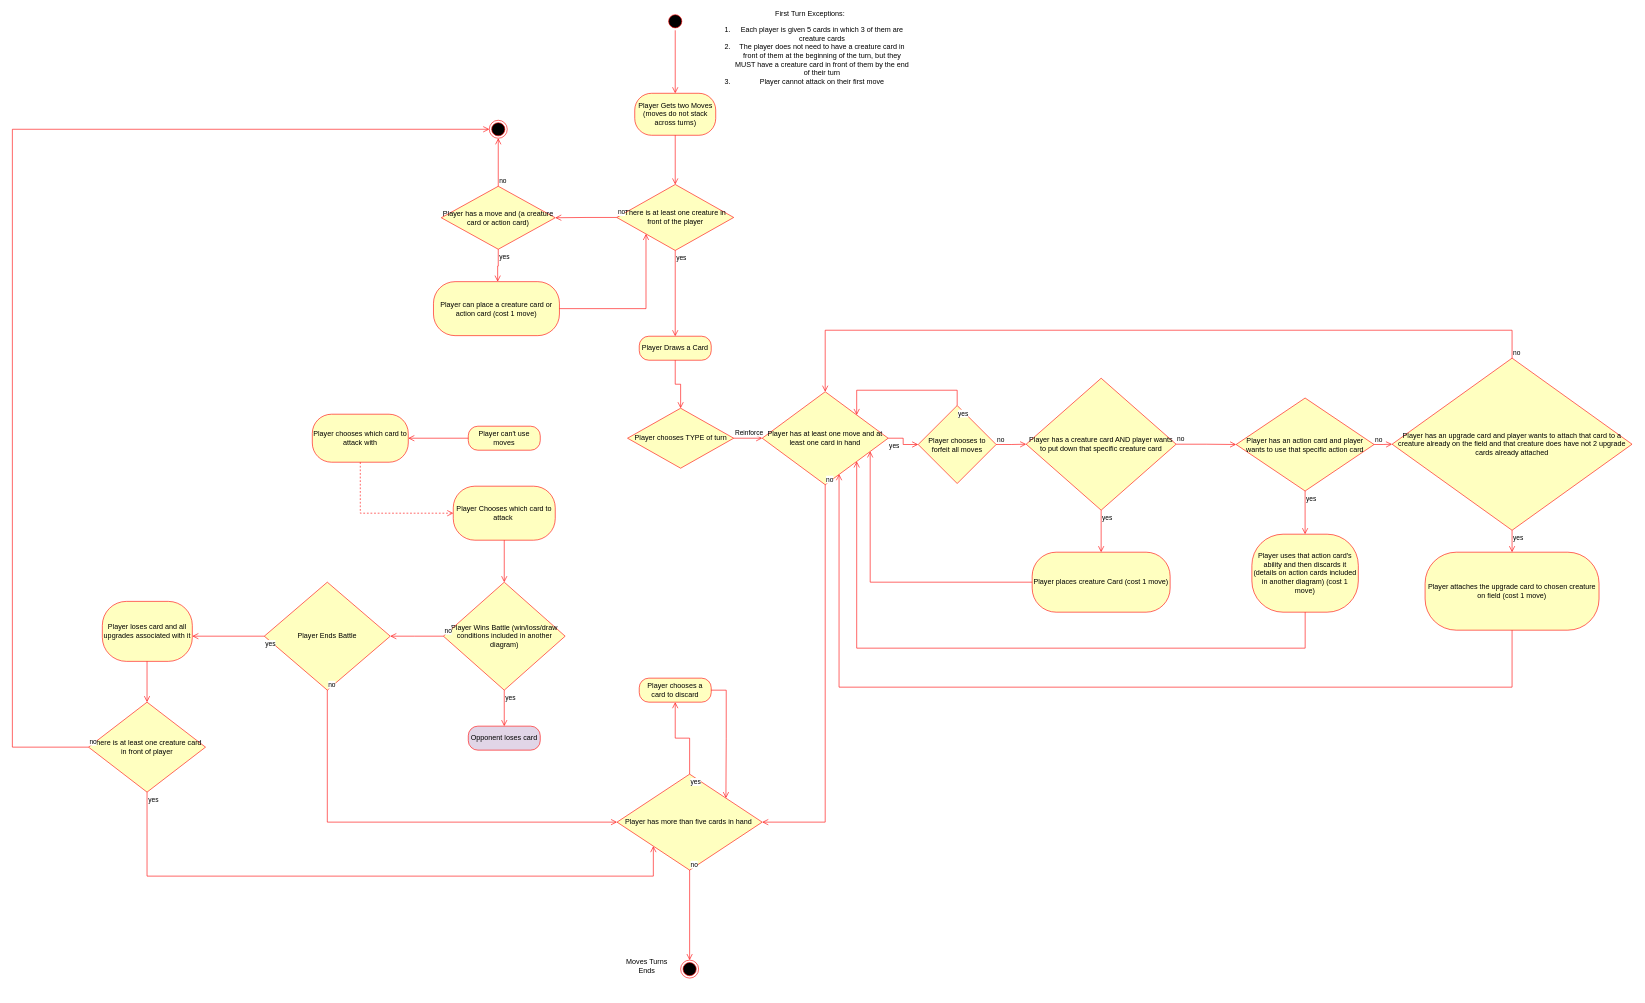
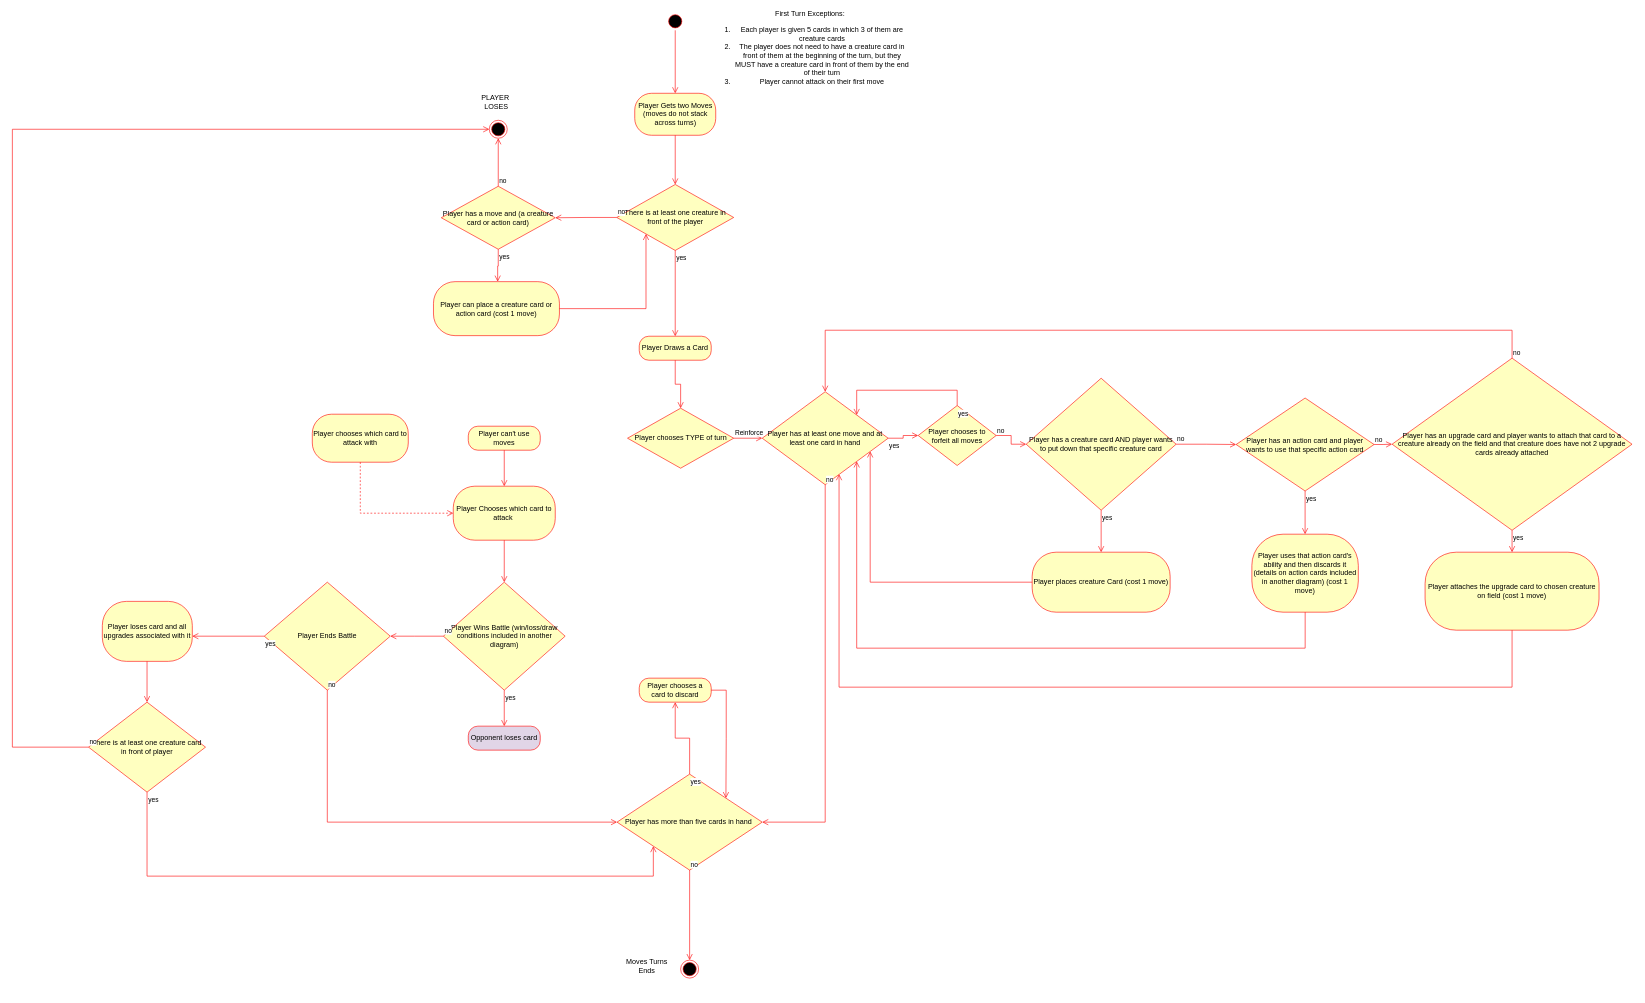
node "PLAYER LOSES": added
edge "Player can't use moves" -> "Player chooses which card to attack with": now "Player can't use moves" -> "Player Chooses which card to attack"
node "Player chooses to forfeit all moves": size 78x78 -> 78x60
